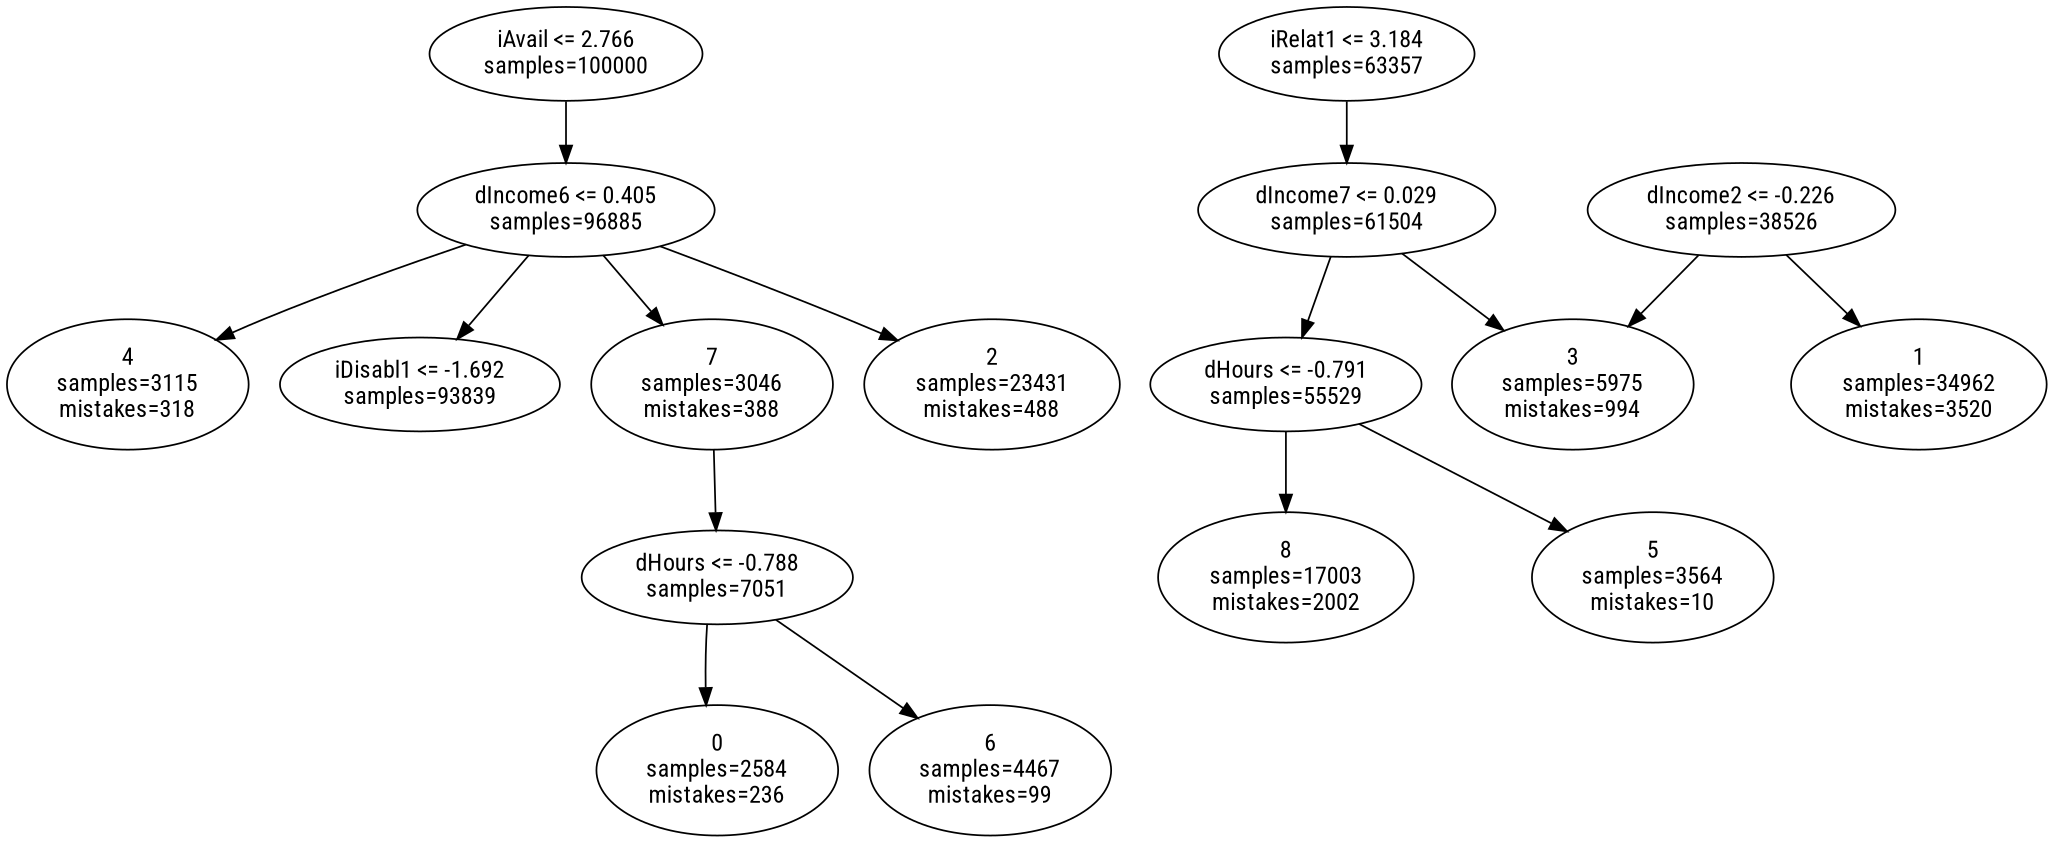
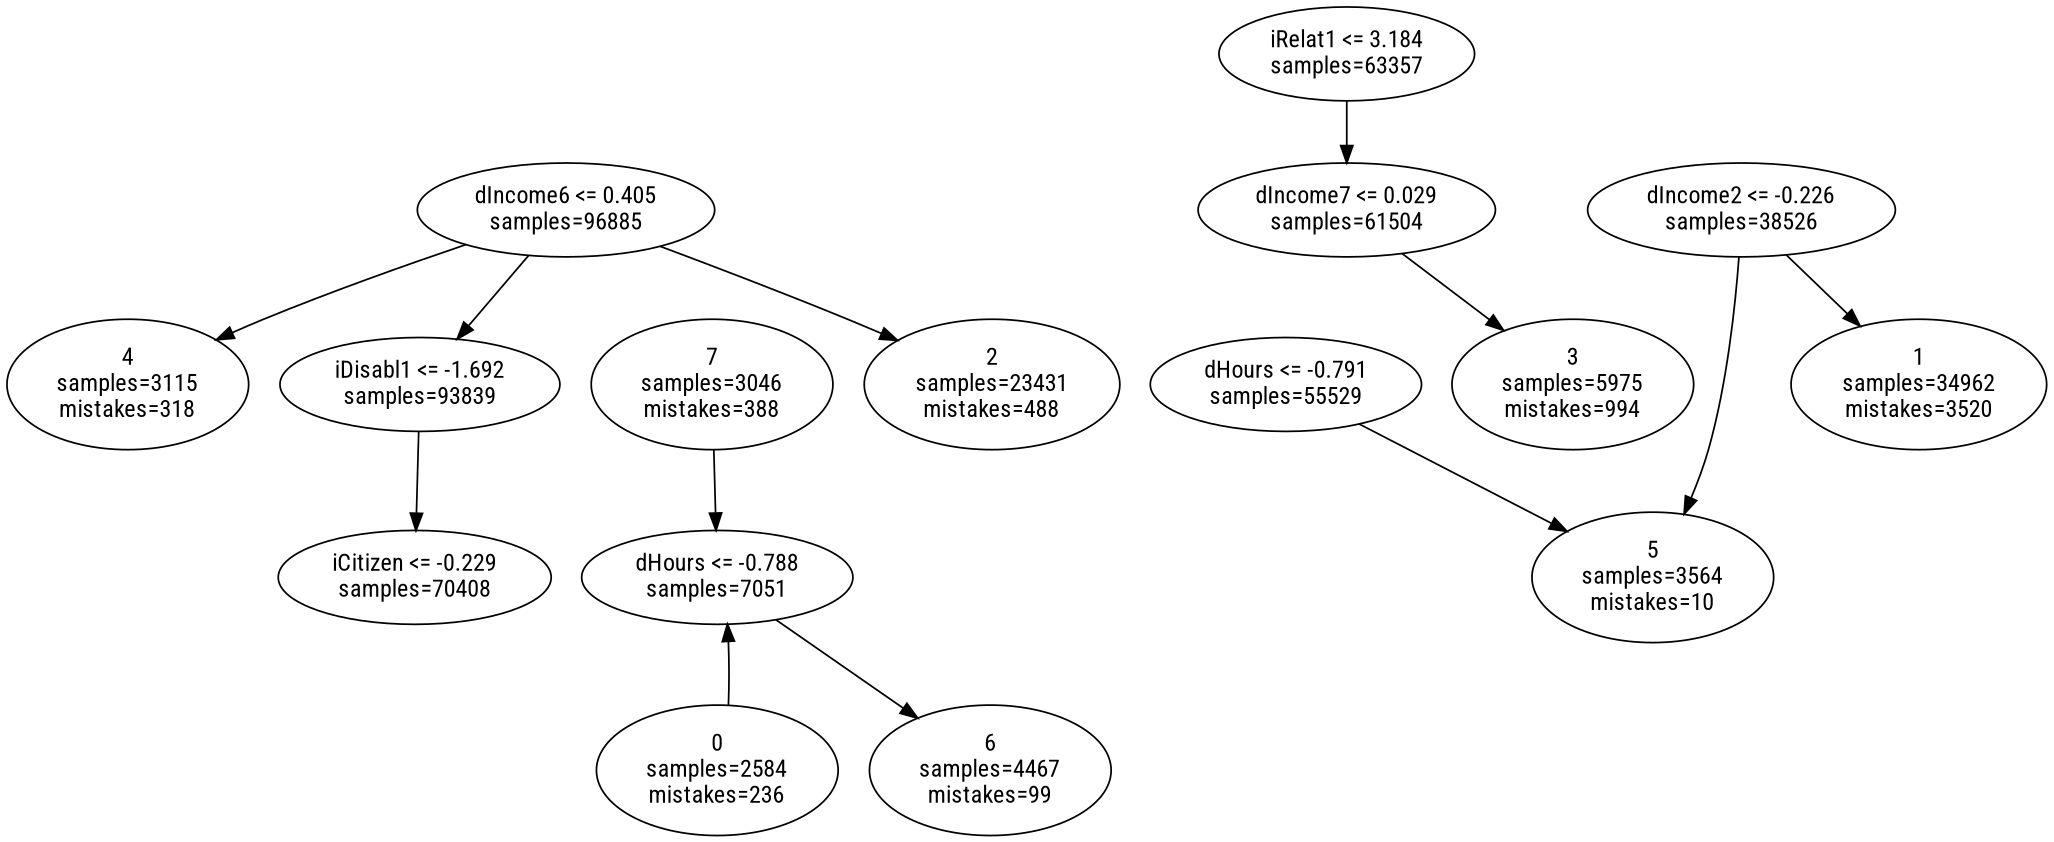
node "iAvail <= 2.766 samples=100000": removed
edge "dIncome6 <= 0.405 samples=96885" -> "7 samples=3046 mistakes=388": removed
edge "dIncome2 <= -0.226 samples=38526" -> "3 samples=5975 mistakes=994": now "dIncome2 <= -0.226 samples=38526" -> "5 samples=3564 mistakes=10"
edge "dIncome7 <= 0.029 samples=61504" -> "dHours <= -0.791 samples=55529": removed
node "iCitizen <= -0.229 samples=70408": added
node "8 samples=17003 mistakes=2002": removed
edge "dHours <= -0.788 samples=7051" -> "0 samples=2584 mistakes=236": reversed
